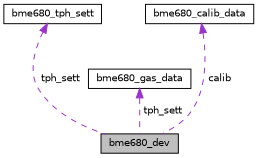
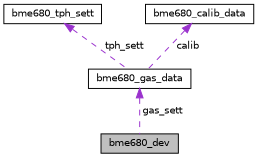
edge "bme680_dev" -> "bme680_calib_data": now "bme680_gas_data" -> "bme680_calib_data"
edge "bme680_dev" -> "bme680_tph_sett": now "bme680_gas_data" -> "bme680_tph_sett"
edge "bme680_dev" -> "bme680_gas_data": label " tph_sett" -> " gas_sett"
